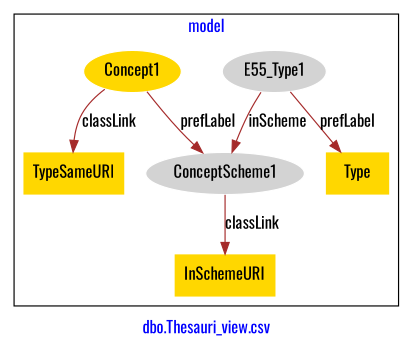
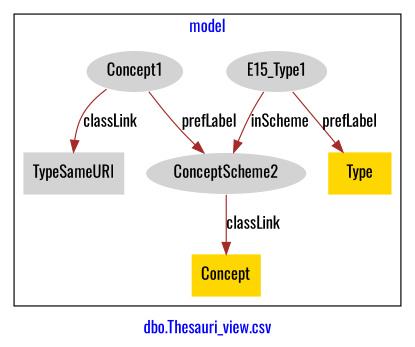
node "Concept1": fillcolor gold -> lightgray
node "E55_Type1": label "E55_Type1" -> "E15_Type1"
node "TypeSameURI": fillcolor gold -> lightgray
node "ConceptScheme1": label "ConceptScheme1" -> "ConceptScheme2"
node "InSchemeURI": label "InSchemeURI" -> "Concept"
